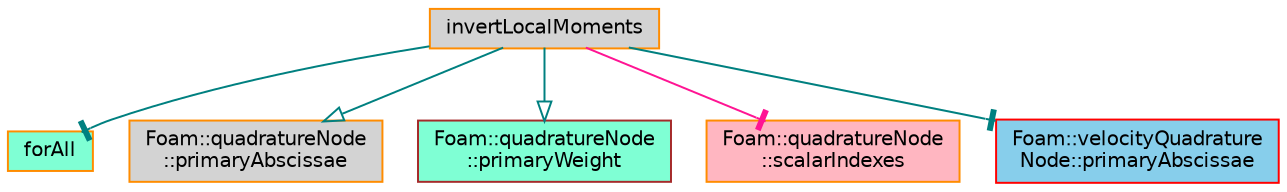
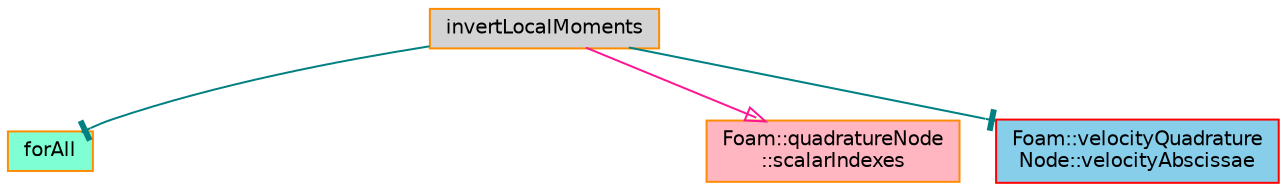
edge "invertLocalMoments" -> "Foam::quadratureNode ::scalarIndexes": arrowhead tee -> onormal
node "Foam::quadratureNode ::primaryAbscissae": removed
node "Foam::quadratureNode ::primaryWeight": removed
node "Foam::velocityQuadrature Node::primaryAbscissae": label "Foam::velocityQuadrature Node::primaryAbscissae" -> "Foam::velocityQuadrature Node::velocityAbscissae"
